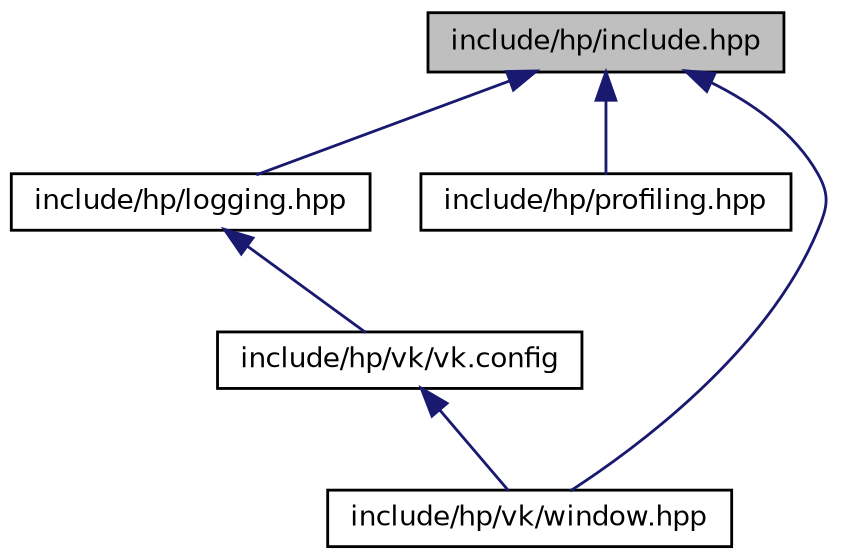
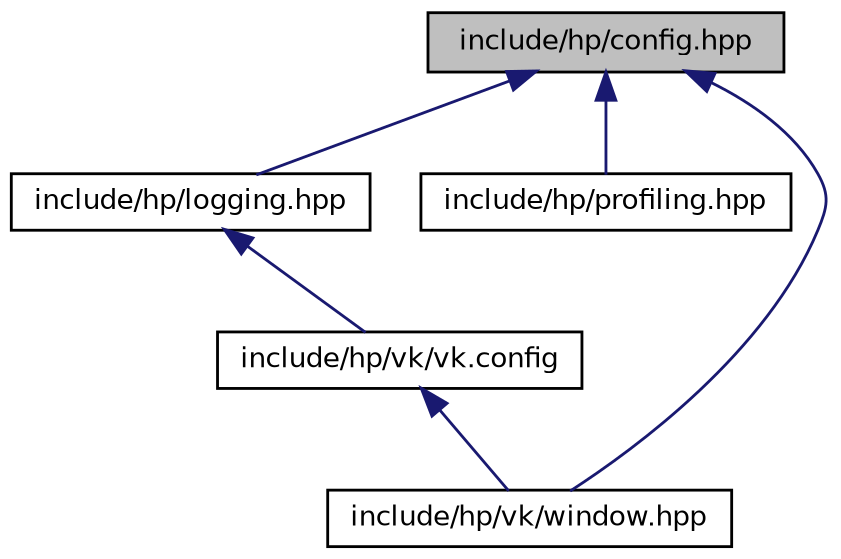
node "include/hp/include.hpp": label "include/hp/include.hpp" -> "include/hp/config.hpp"
